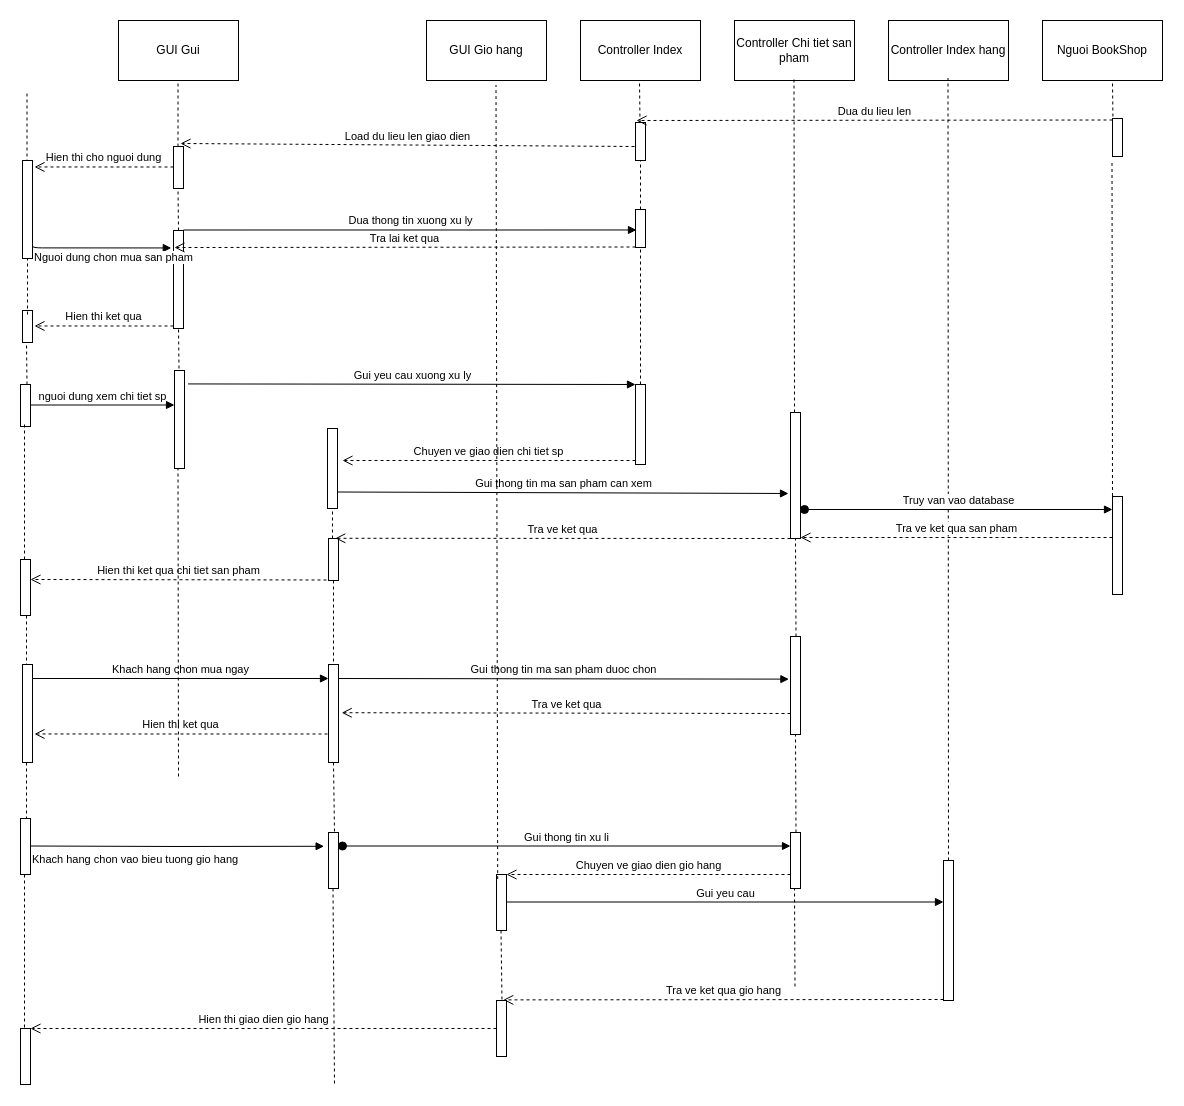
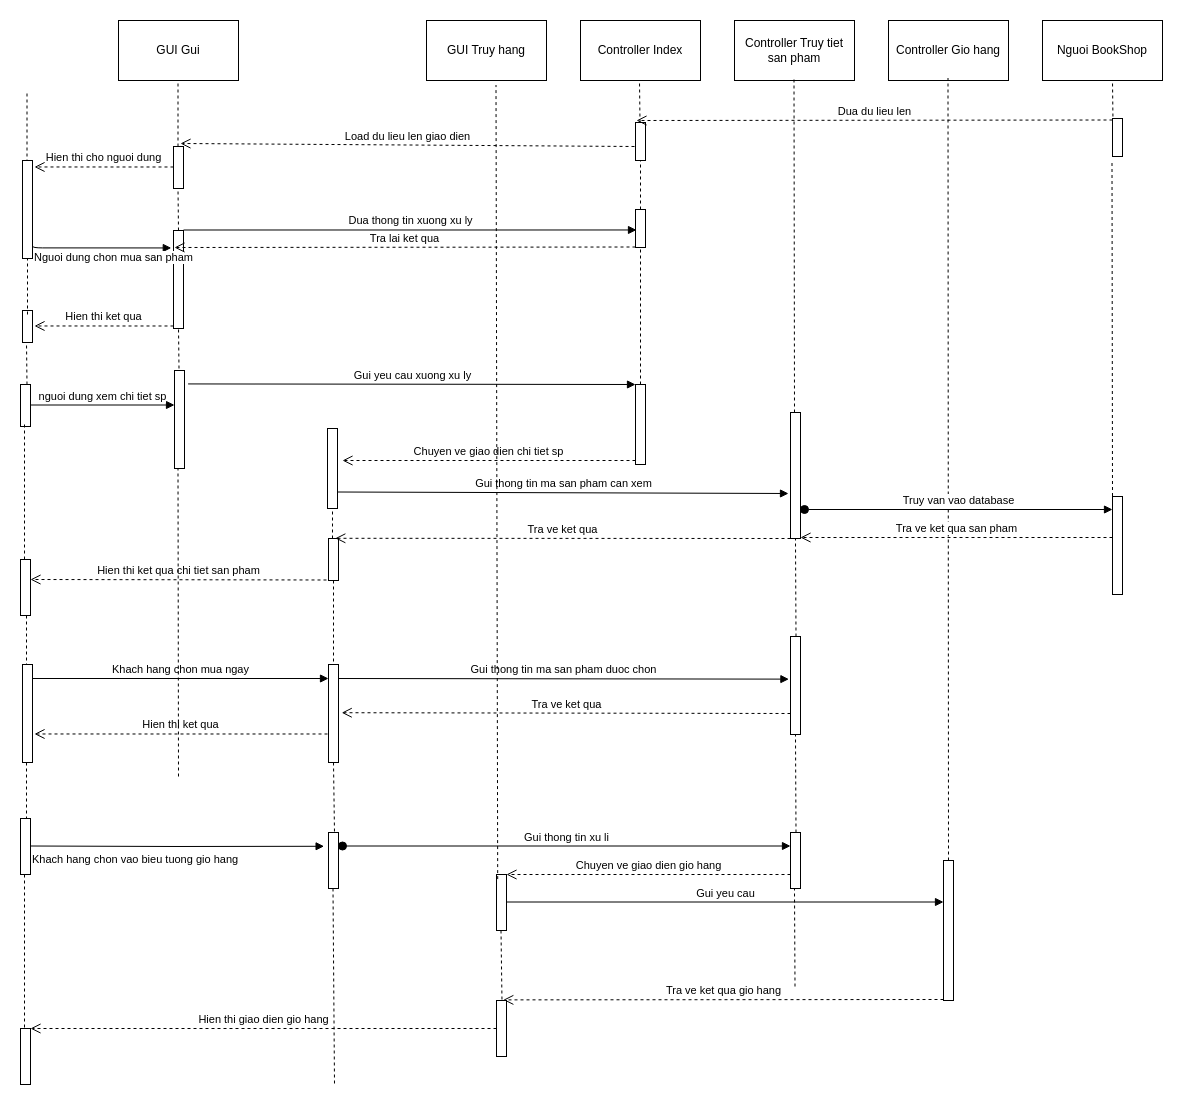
node "GUI Gio hang": label "GUI Gio hang" -> "GUI Truy hang"
node "Controller Chi tiet san pham": label "Controller Chi tiet san pham" -> "Controller Truy tiet san pham"
node "Controller Index hang": label "Controller Index hang" -> "Controller Gio hang"
